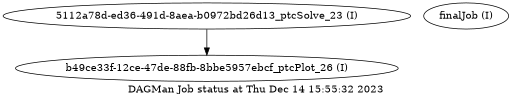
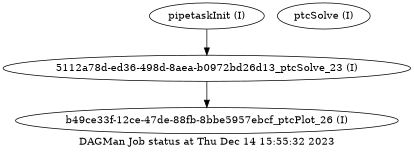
node "5112a78d-ed36-491d-8aea-b0972bd26d13_ptcSolve_23 (I)": label "5112a78d-ed36-491d-8aea-b0972bd26d13_ptcSolve_23 (I)" -> "5112a78d-ed36-498d-8aea-b0972bd26d13_ptcSolve_23 (I)"
node "pipetaskInit (I)": added
node "finalJob (I)": label "finalJob (I)" -> "ptcSolve (I)"
